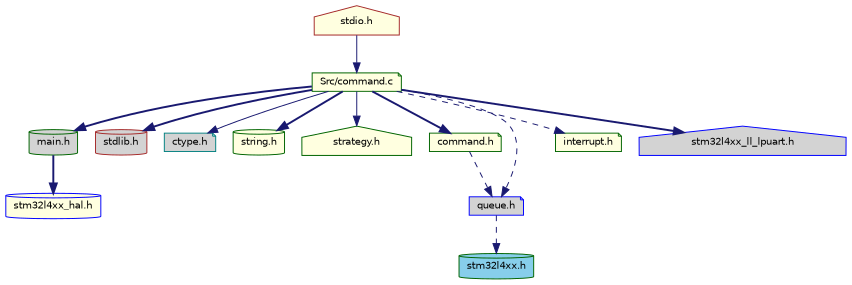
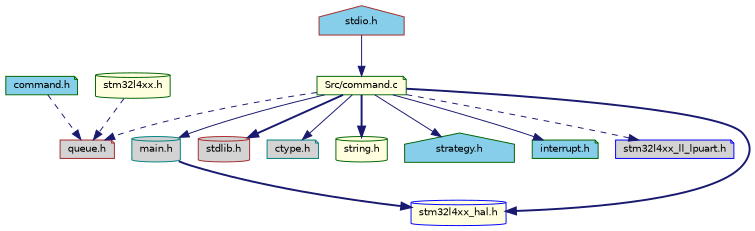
node "stdio.h": fillcolor lightyellow -> skyblue
edge "Src/command.c" -> "main.h": style bold -> solid
edge "Src/command.c" -> "command.h": now "Src/command.c" -> "stm32l4xx_hal.h"
edge "Src/command.c" -> "stm32l4xx_ll_lpuart.h": style bold -> dashed
edge "Src/command.c" -> "interrupt.h": style dashed -> solid
node "main.h": color darkgreen -> teal
node "strategy.h": fillcolor lightyellow -> skyblue
node "command.h": fillcolor lightyellow -> skyblue
node "interrupt.h": fillcolor lightyellow -> skyblue
node "stm32l4xx_ll_lpuart.h": shape house -> note
node "queue.h": color blue -> brown
edge "queue.h" -> "stm32l4xx.h": reversed
node "stm32l4xx.h": fillcolor skyblue -> lightyellow
